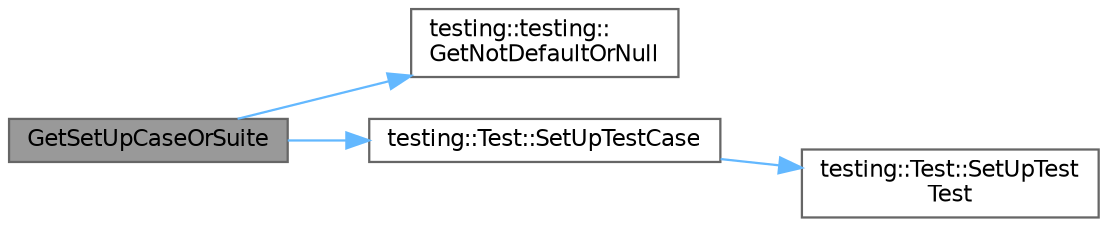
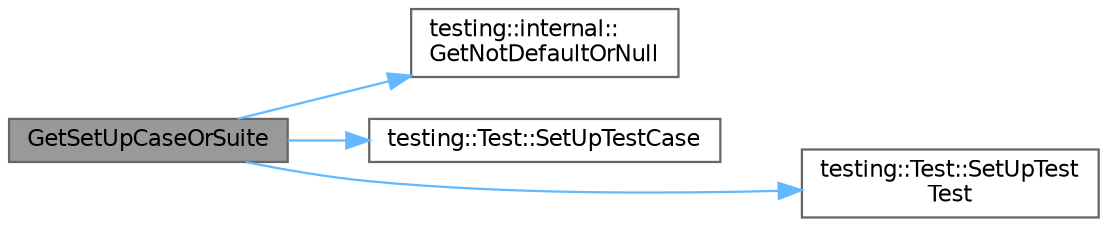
node "testing::testing:: GetNotDefaultOrNull": label "testing::testing:: GetNotDefaultOrNull" -> "testing::internal:: GetNotDefaultOrNull"
edge "testing::Test::SetUpTestCase" -> "testing::Test::SetUpTest Test": now "GetSetUpCaseOrSuite" -> "testing::Test::SetUpTest Test"
